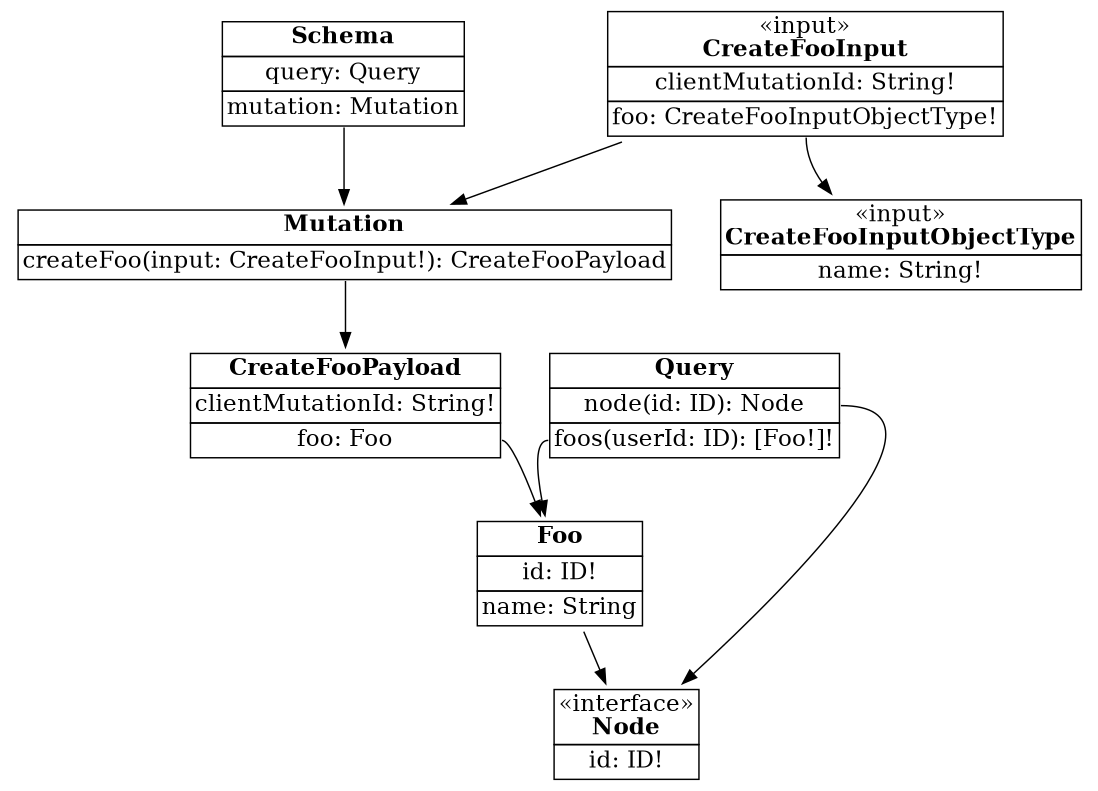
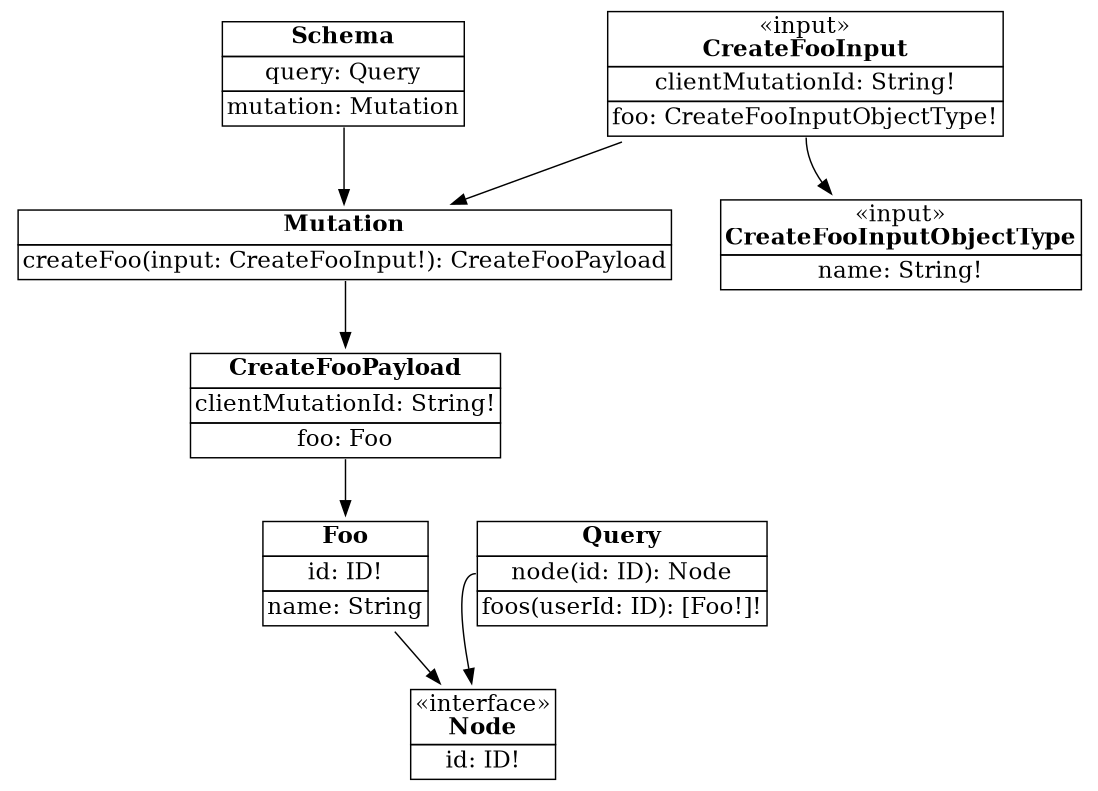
edge "Query" -> "Foo": removed
